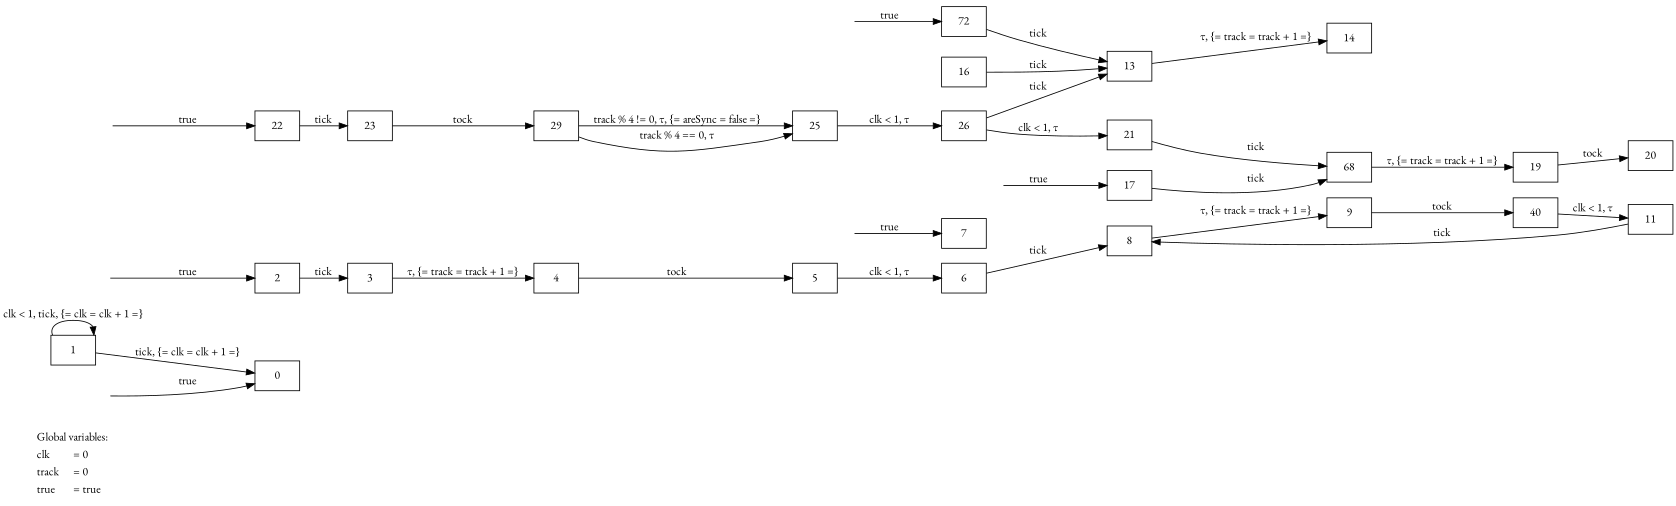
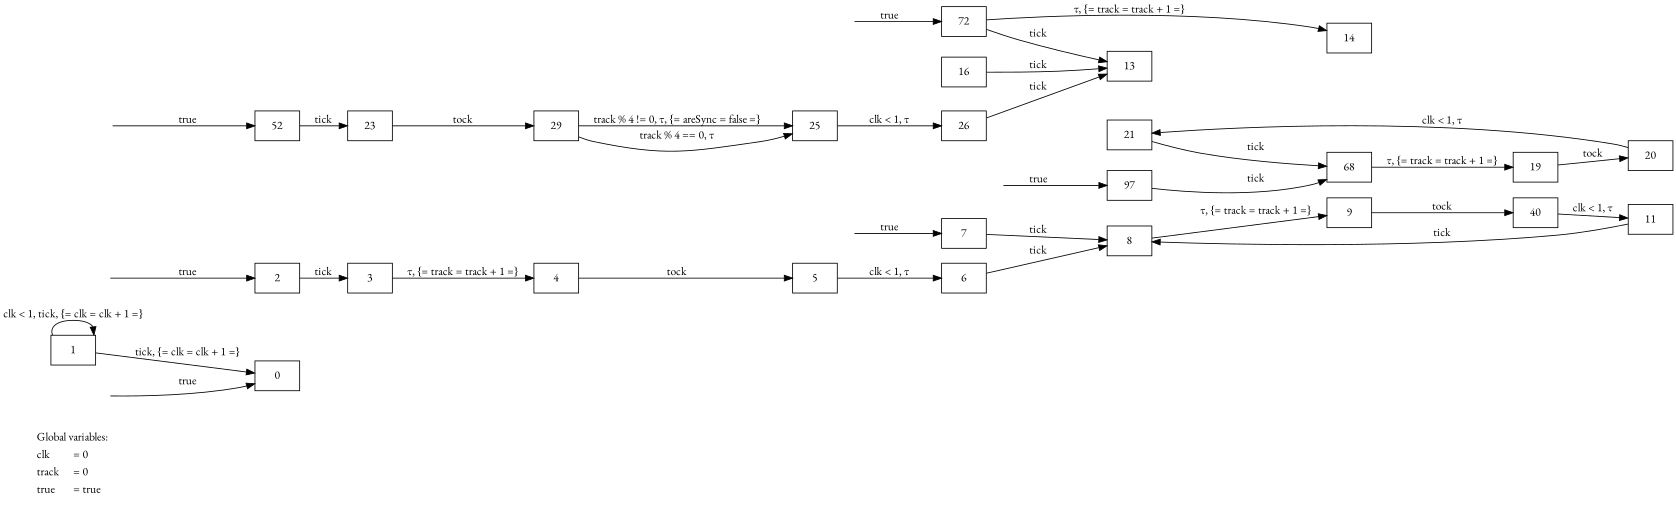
edge "13" -> "14": now "72" -> "14"
node "22": label "22" -> "52"
edge "26" -> "21": now "20" -> "21"
node "17": label "17" -> "97"
edge "7" -> "8": added, label "tick"
